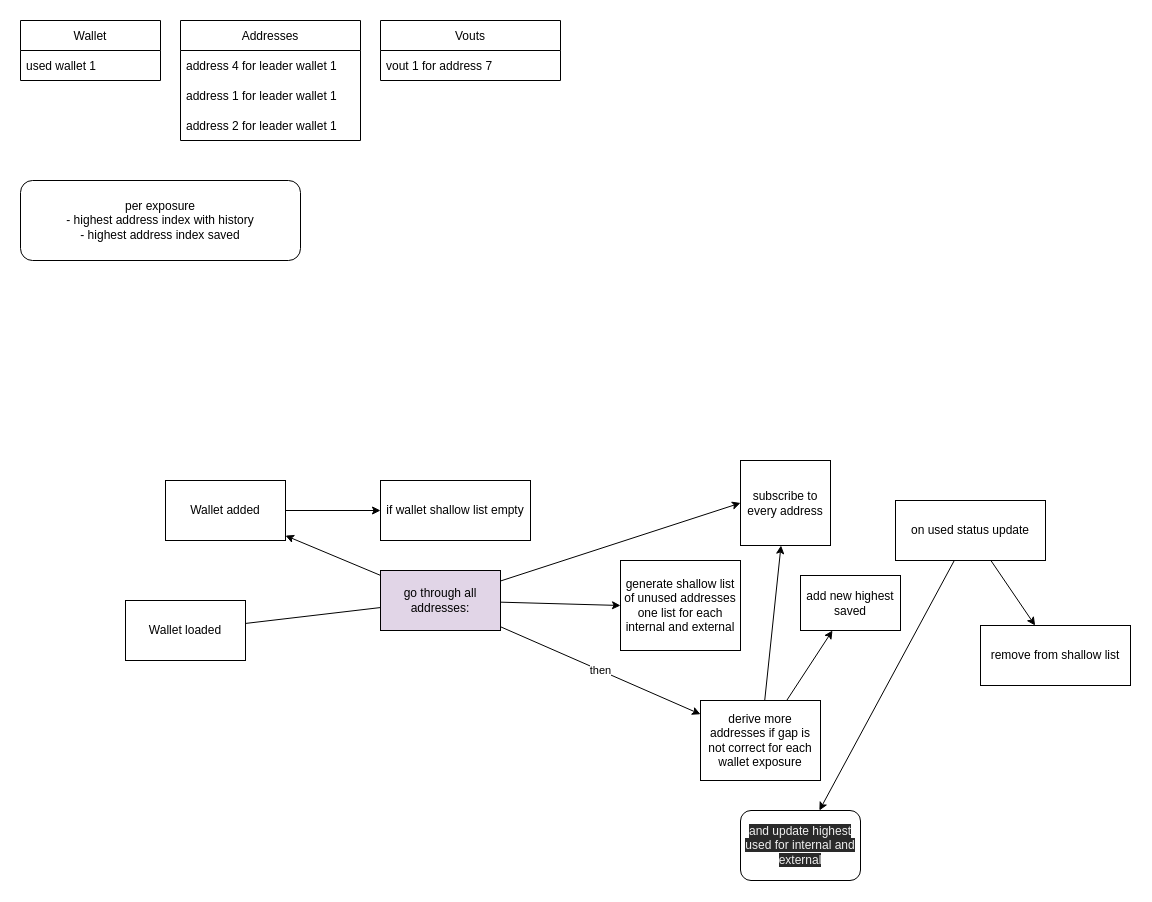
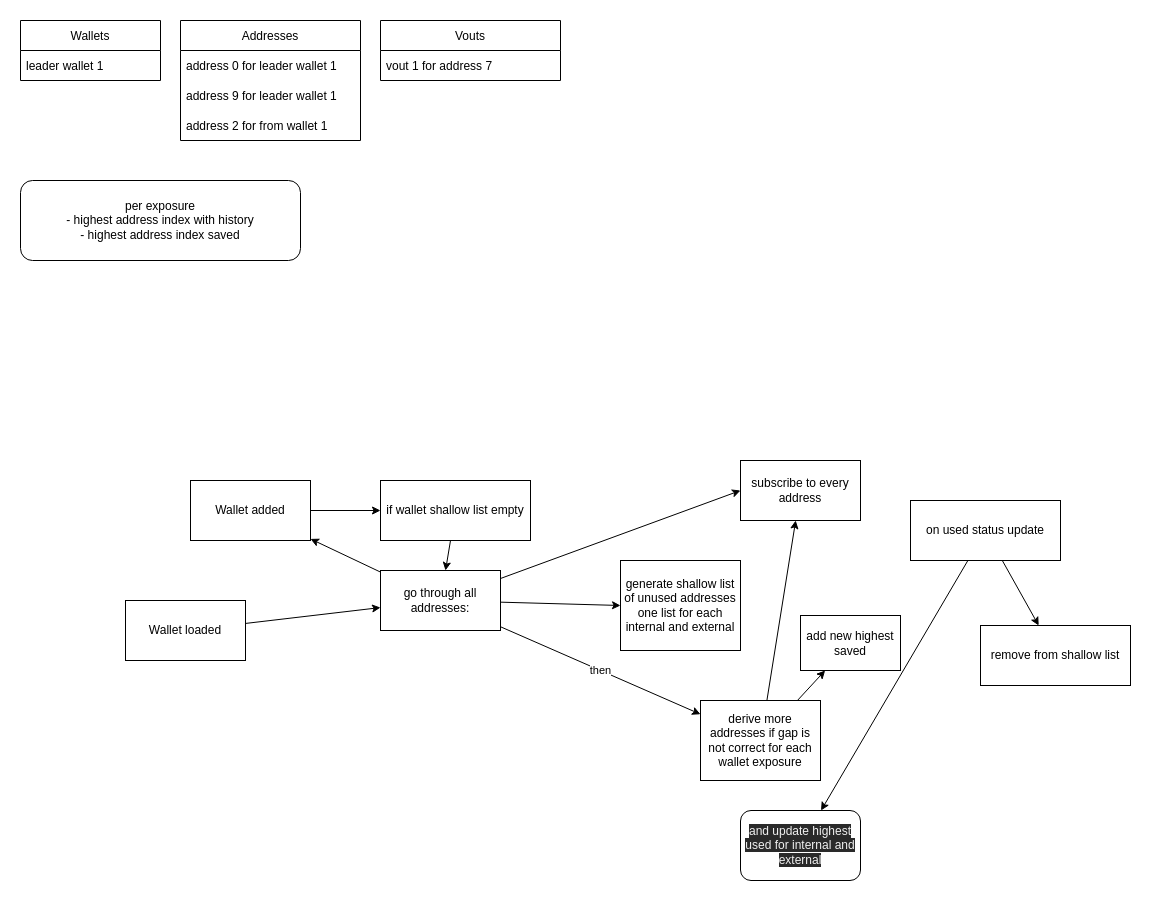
node "Wallet": label "Wallet" -> "Wallets"
node "used wallet 1": label "used wallet 1" -> "leader wallet 1"
node "address 4 for leader wallet 1": label "address 4 for leader wallet 1" -> "address 0 for leader wallet 1"
node "address 1 for leader wallet 1": label "address 1 for leader wallet 1" -> "address 9 for leader wallet 1"
node "address 2 for leader wallet 1": label "address 2 for leader wallet 1" -> "address 2 for from wallet 1"
node "subscribe to every address": size 90x85 -> 120x60
node "Wallet added": moved (226, 511) -> (251, 511)
node "on used status update": moved (971, 531) -> (986, 531)
edge "if wallet shallow list empty" -> "go through all addresses:": added
node "go through all addresses:": fillcolor #e1d5e7 -> #ffffff
node "add new highest saved": moved (851, 603) -> (851, 643)
edge "go through all addresses:" -- "Wallet loaded": arrowhead none -> classic
